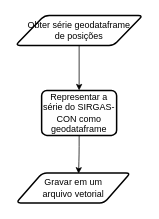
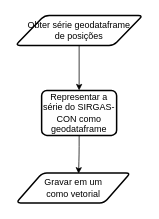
node "Gravar em um arquivo vetorial": label "Gravar em um arquivo vetorial" -> "Gravar em um como vetorial"
